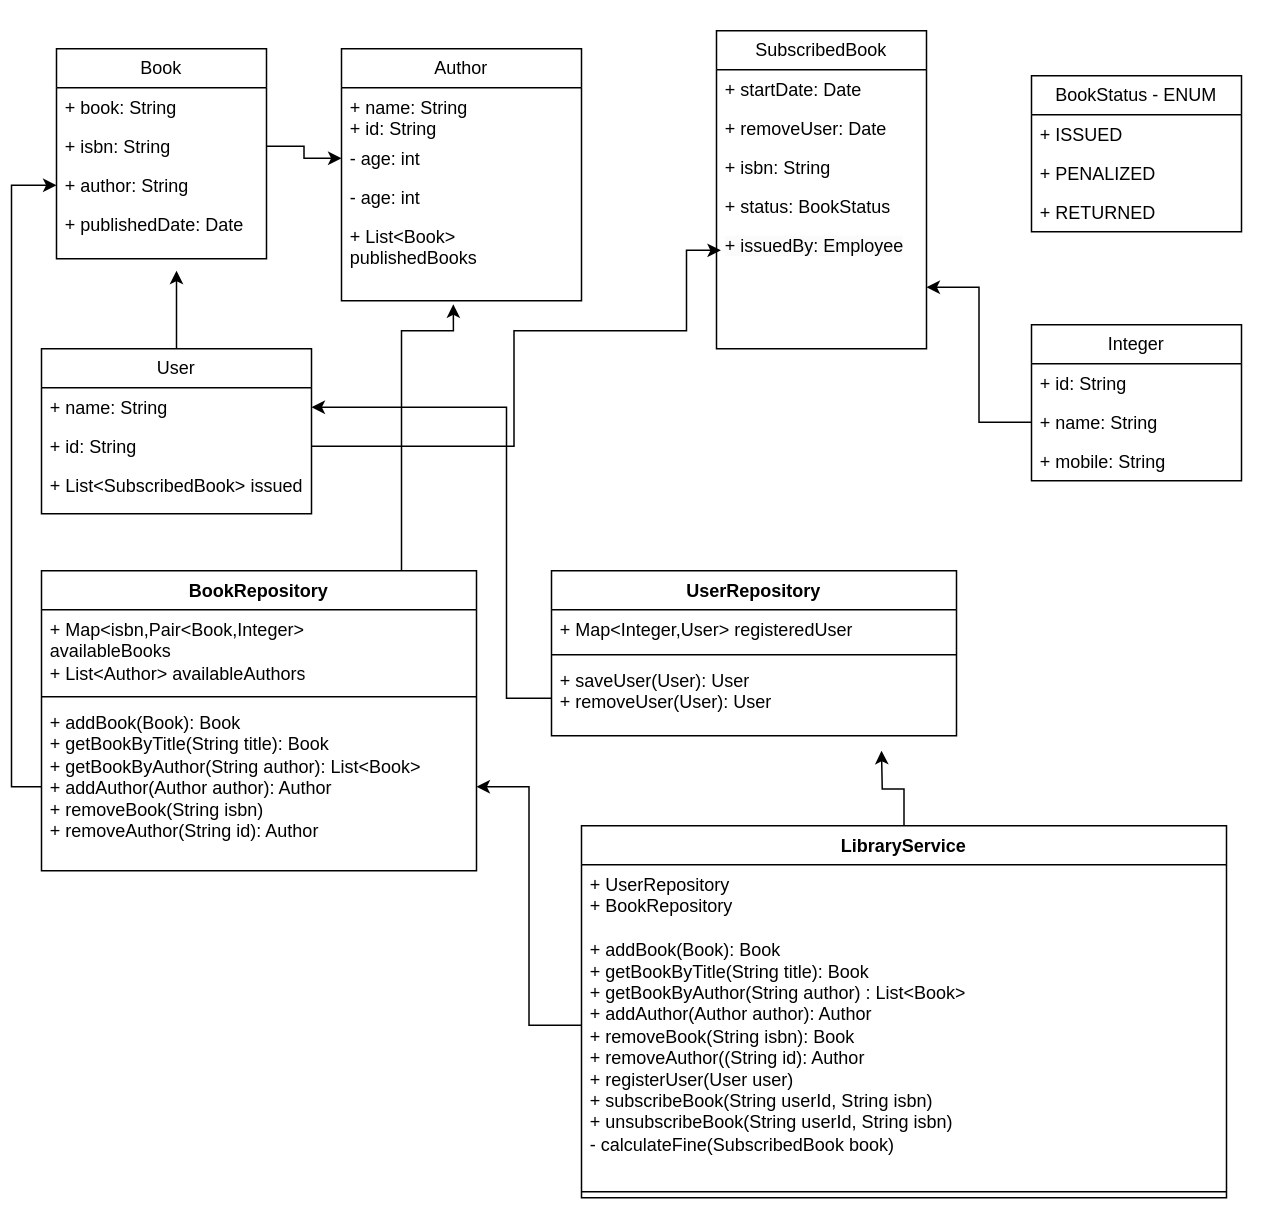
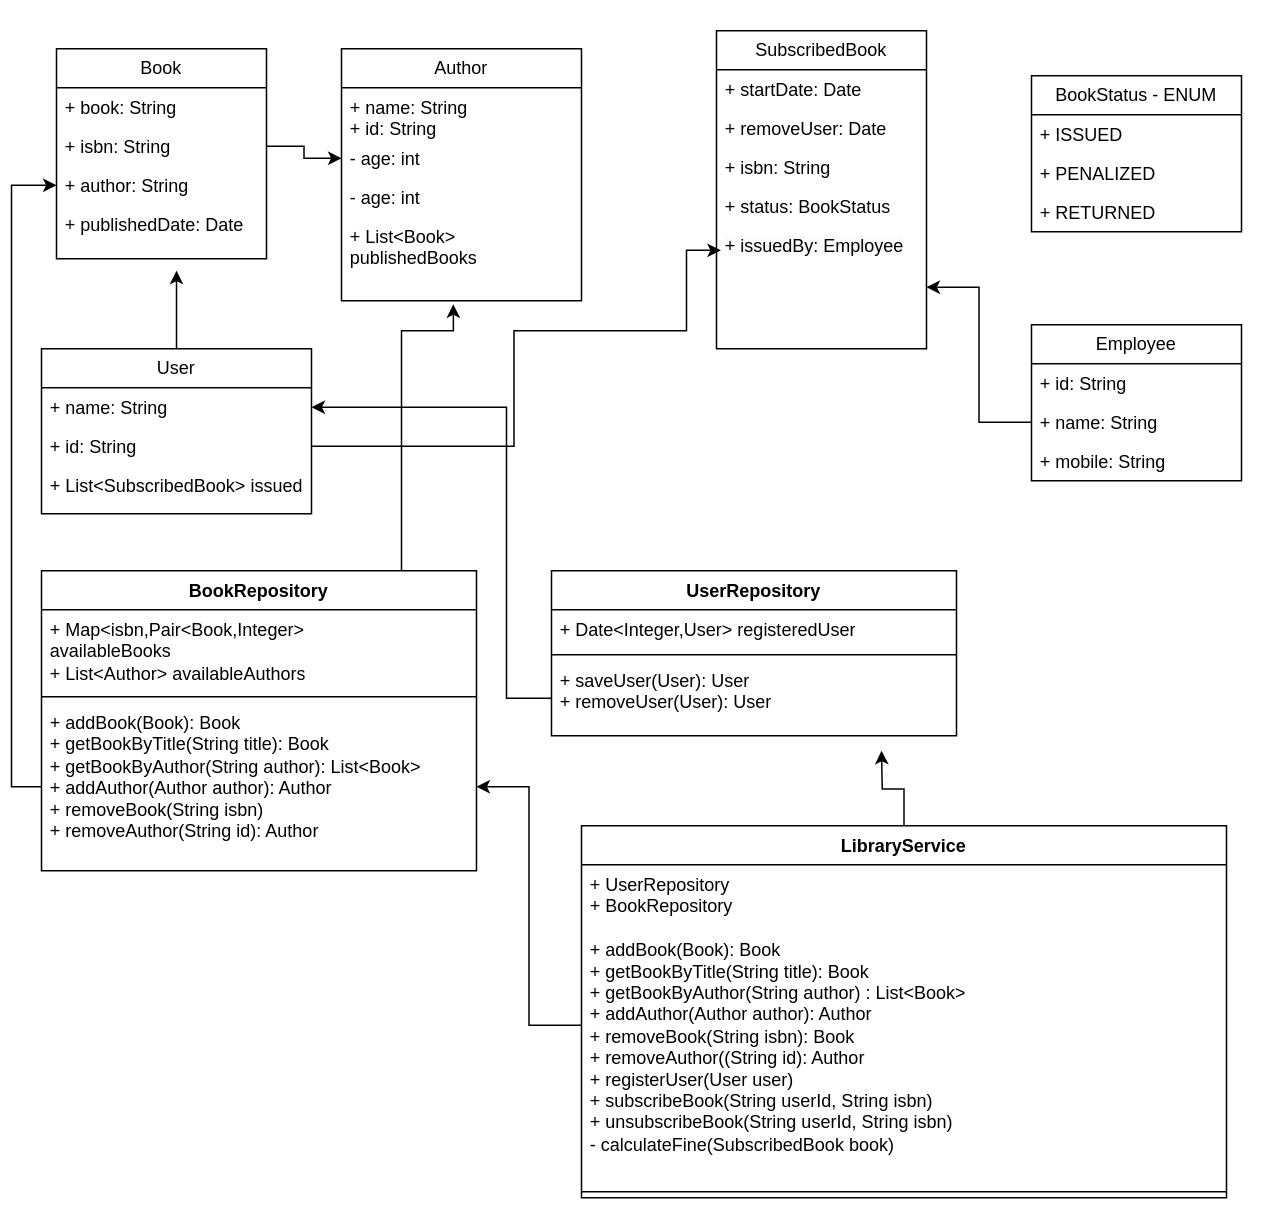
node "Integer": label "Integer" -> "Employee"
node "+ Map<Integer,User> registeredUser": label "+ Map<Integer,User> registeredUser" -> "+ Date<Integer,User> registeredUser"
